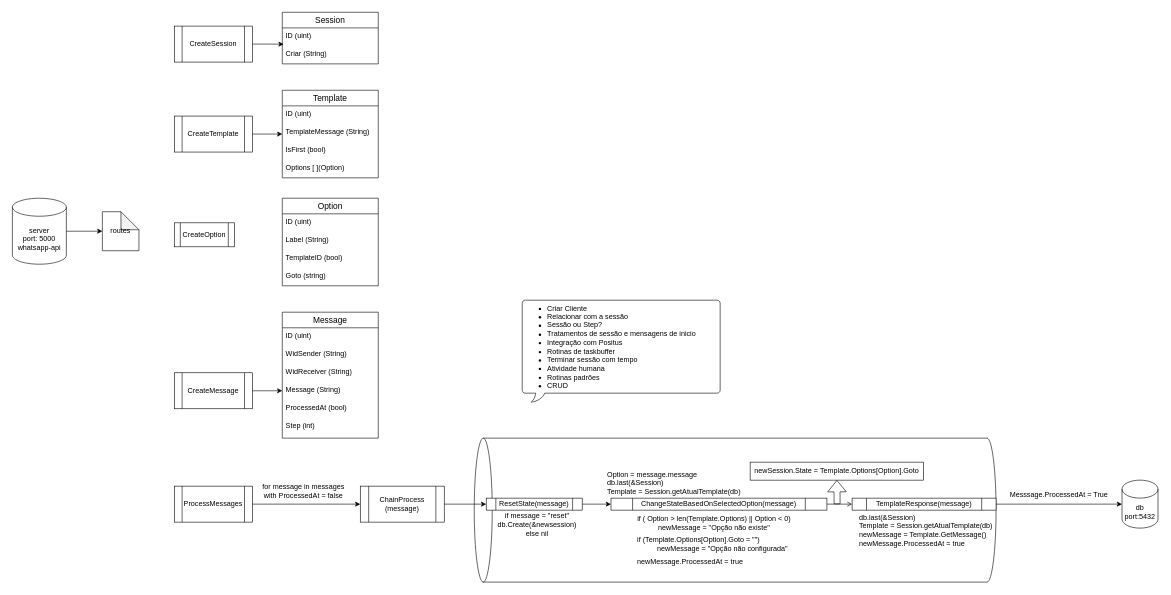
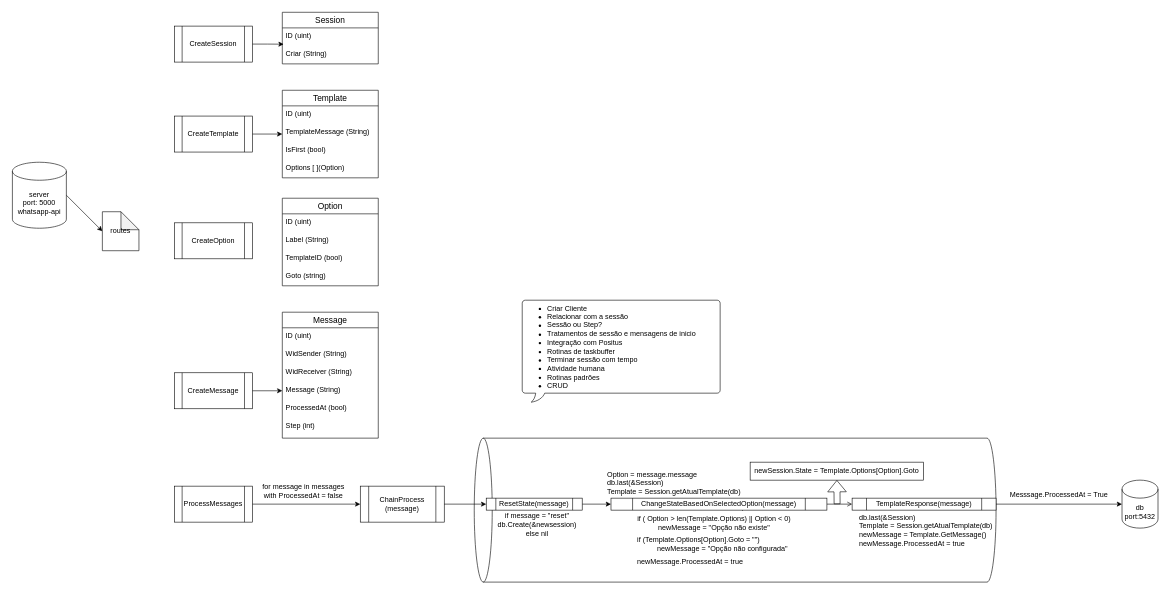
node "server port: 5000 whatsapp-api": moved (39, 231) -> (39, 195)
node "CreateOption": size 60x24 -> 78x36
